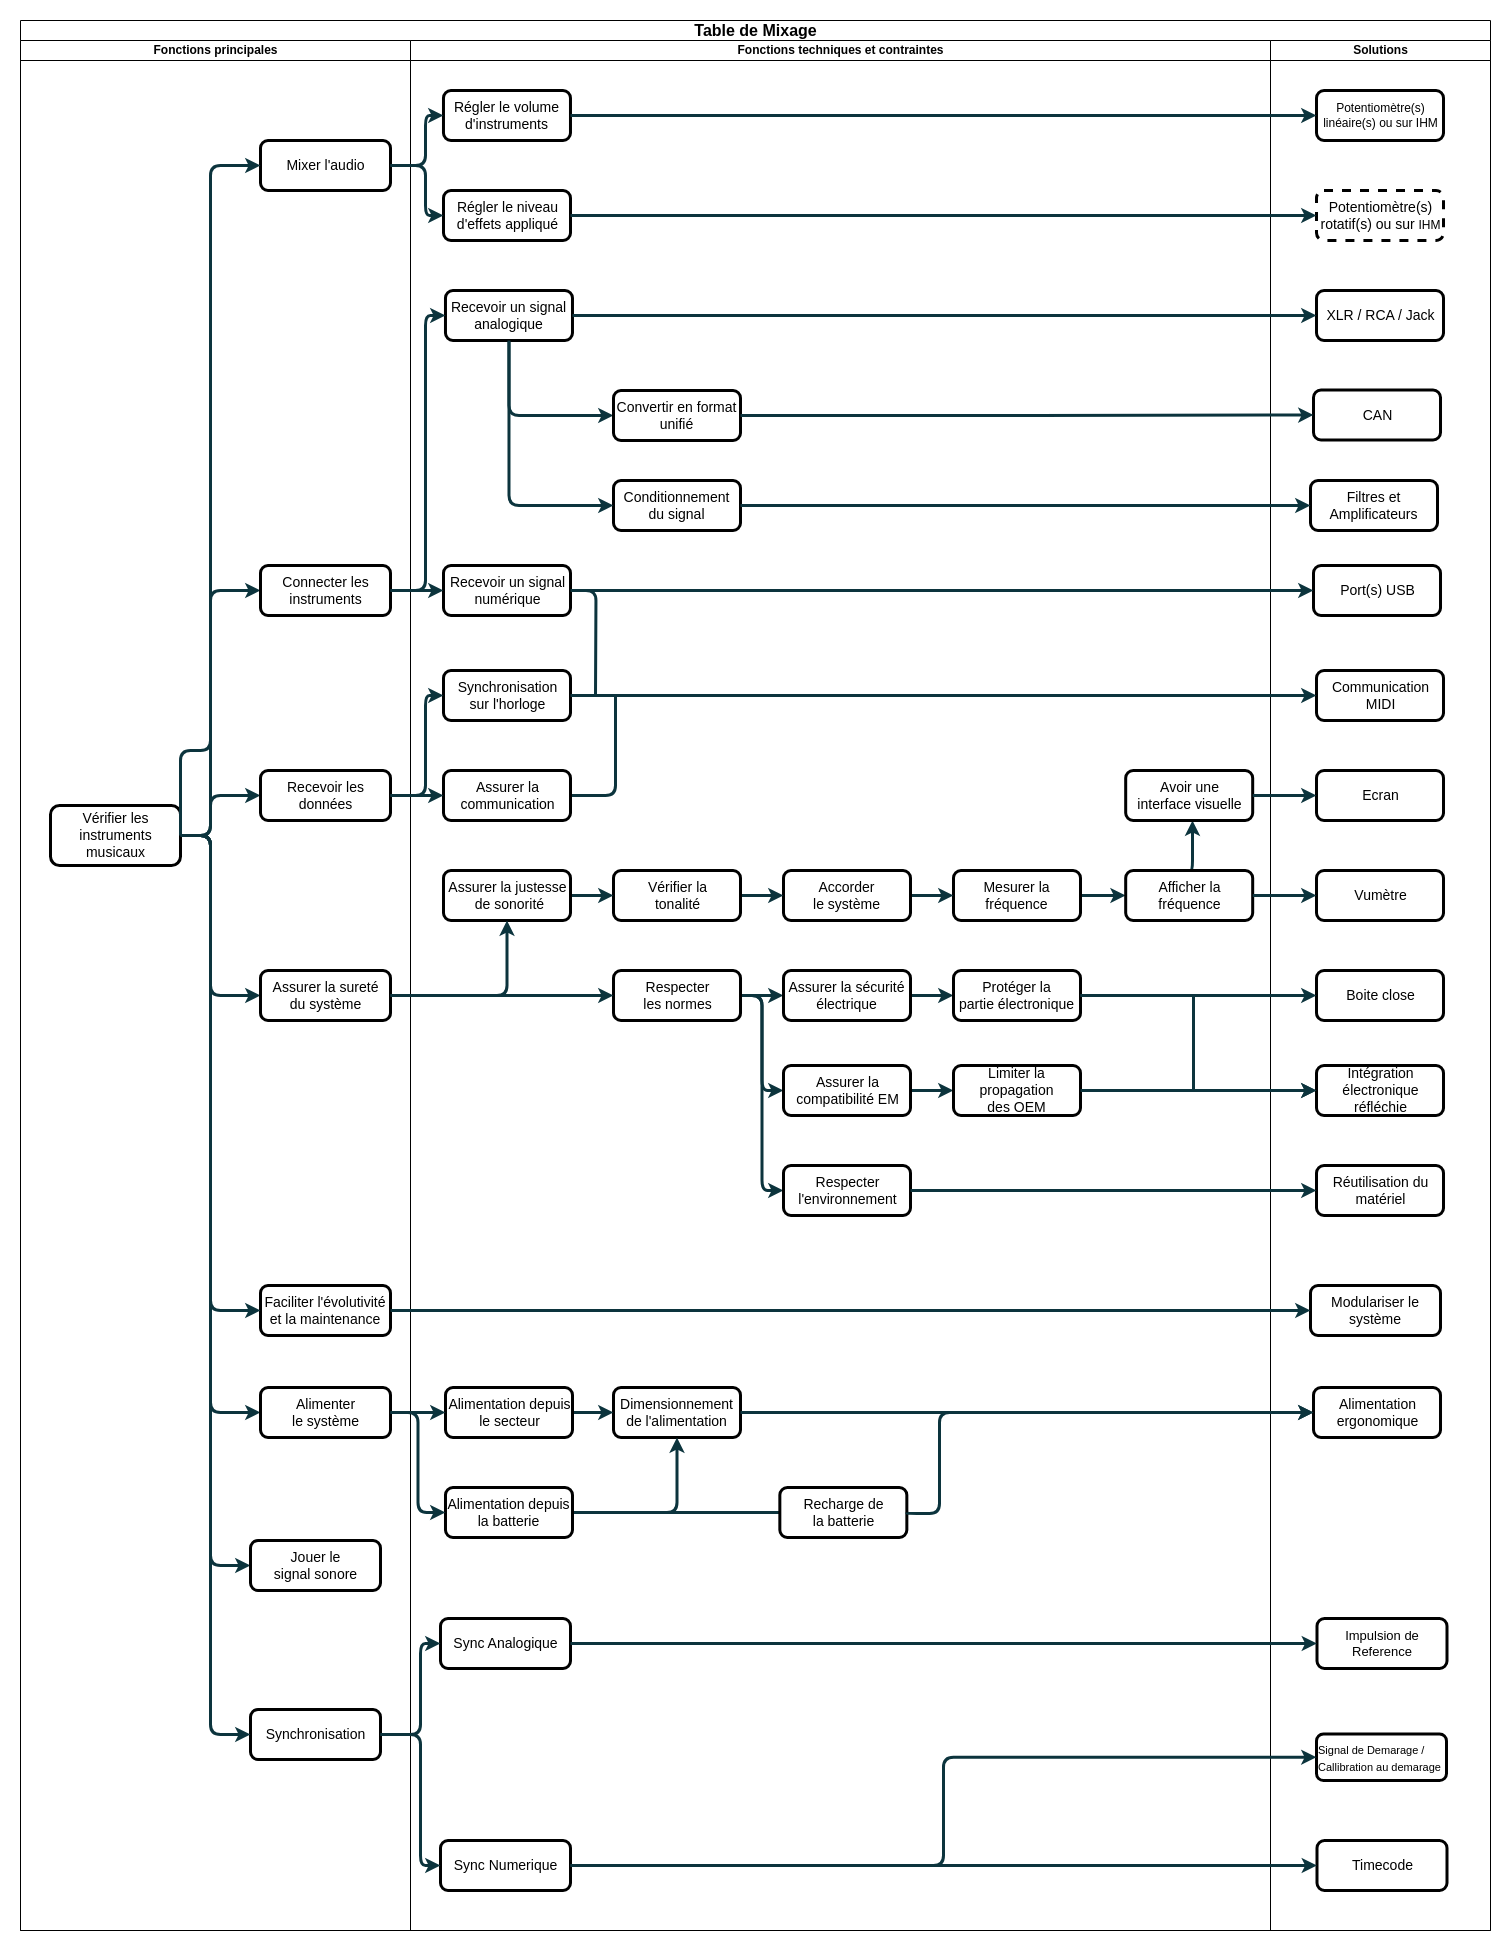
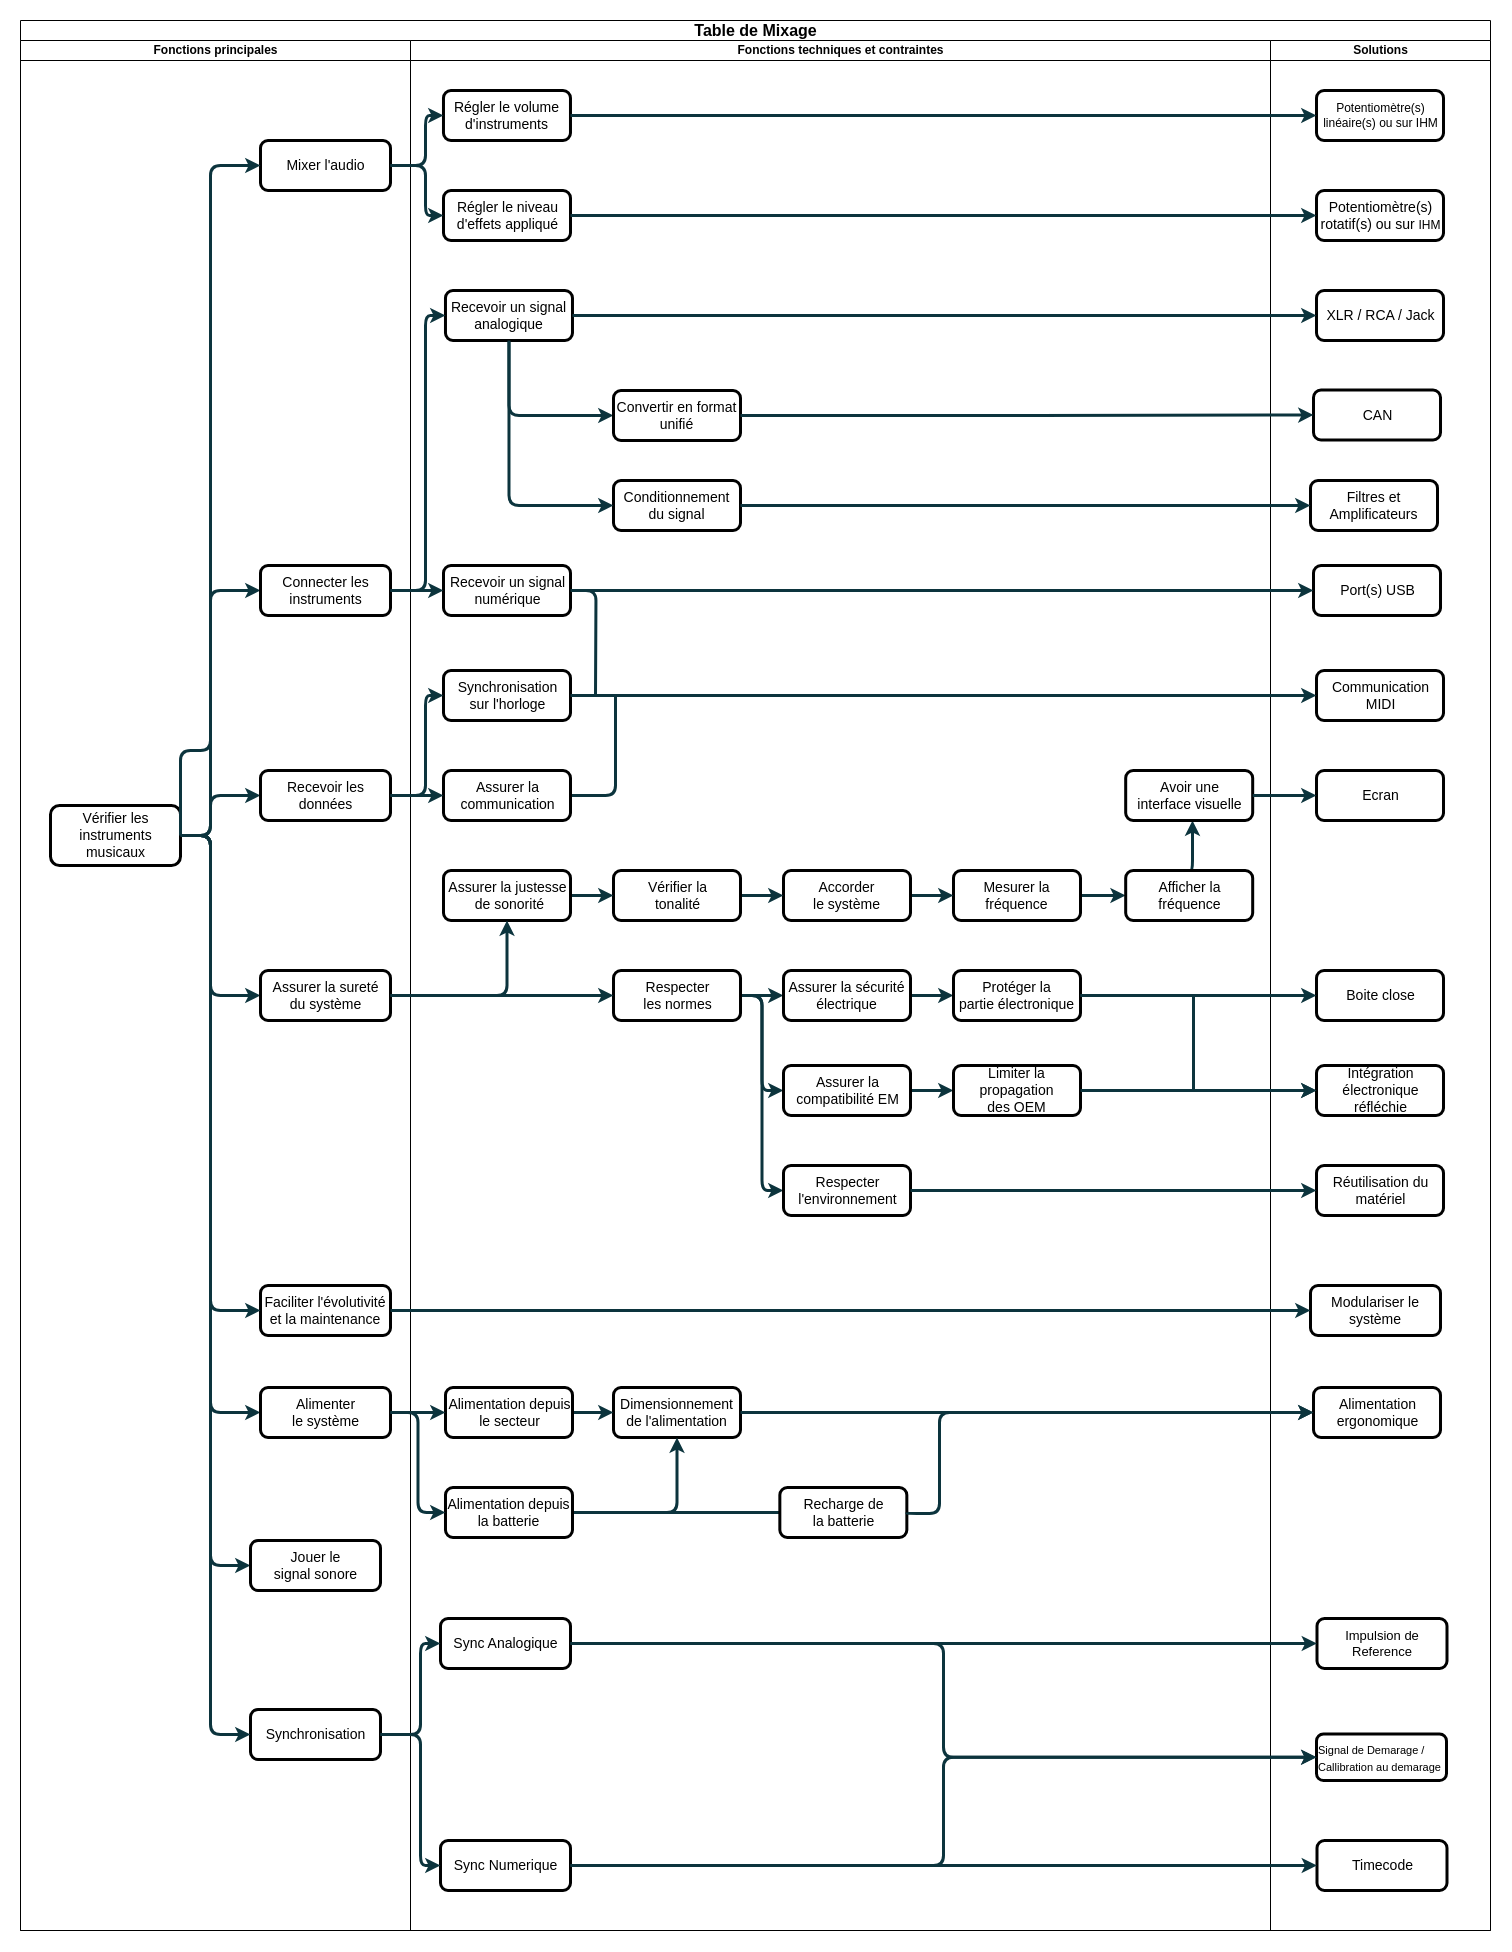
node "Potentiomètre(s) rotatif(s) ou sur IHM": style dashed -> solid
edge "Afficher la fréquence" -> "Vumètre": removed
node "Vumètre": removed
edge "Sync Analogique" -> "Signal de Demarage / Callibration au demarage": added
